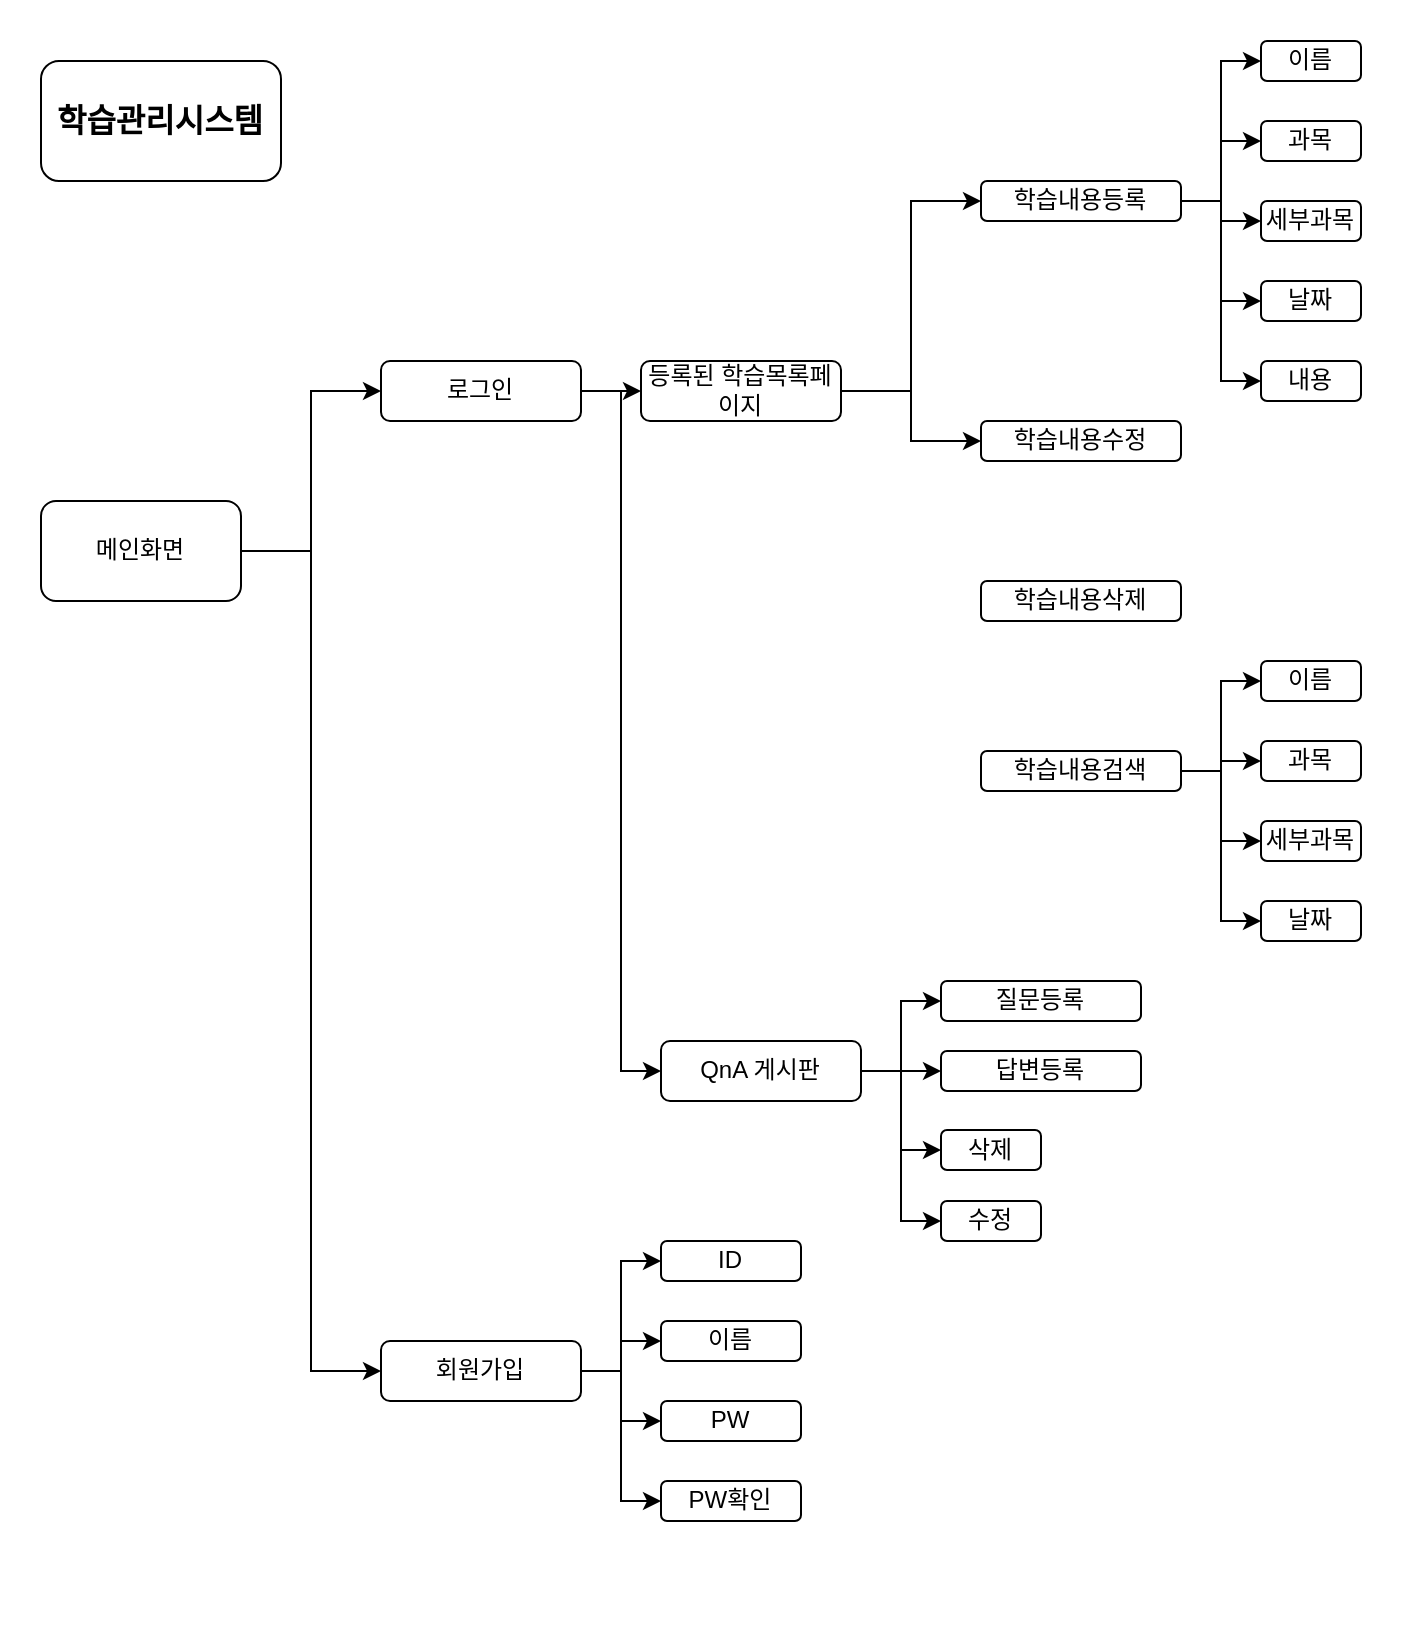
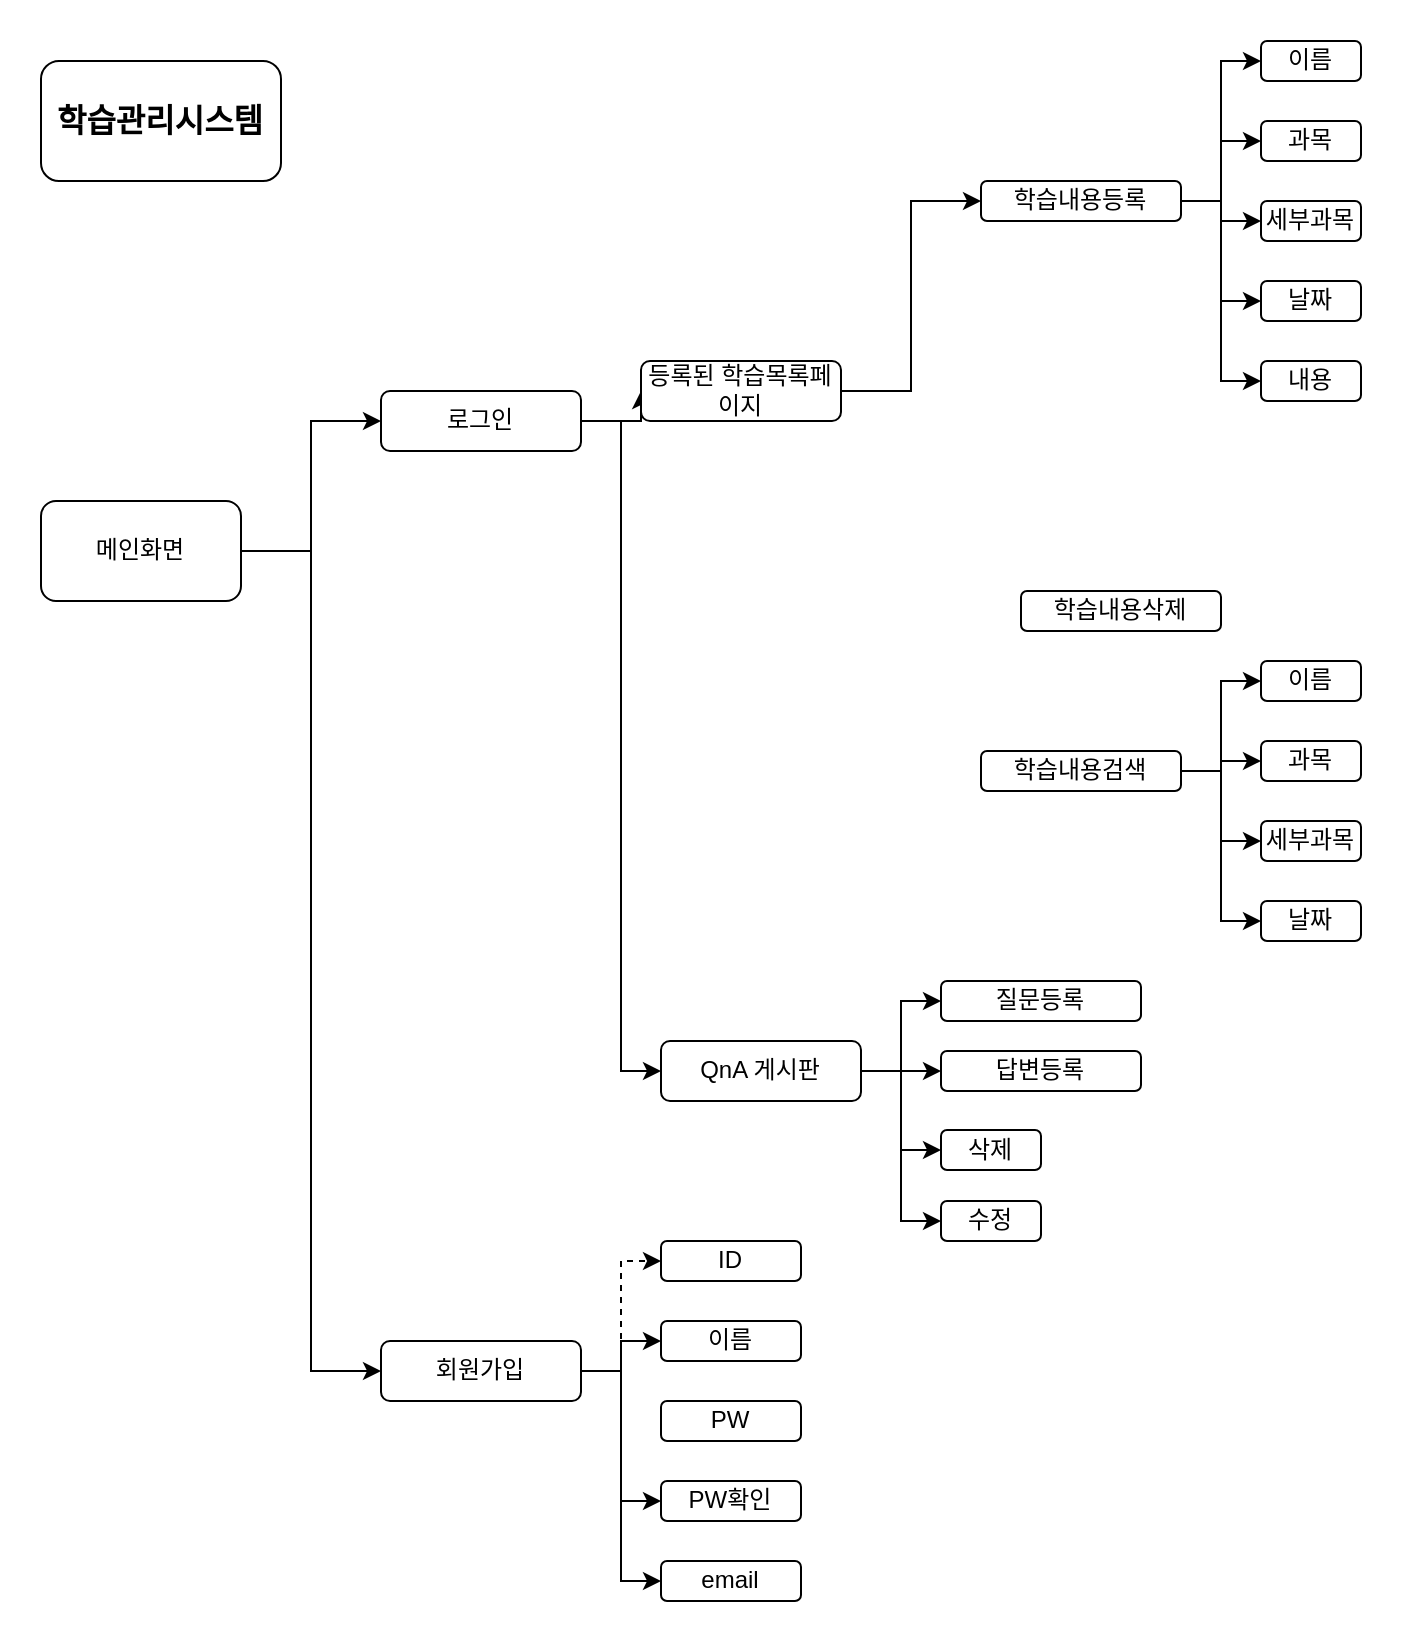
node "로그인": moved (481, 391) -> (481, 421)
edge "등록된 학습목록페이지" -> "학습내용수정": removed
node "학습내용수정": removed
node "학습내용삭제": moved (1081, 601) -> (1121, 611)
edge "회원가입" -> "ID": style solid -> dashed
edge "회원가입" -> "PW": removed
edge "회원가입" -> "email": added
node "email": added
